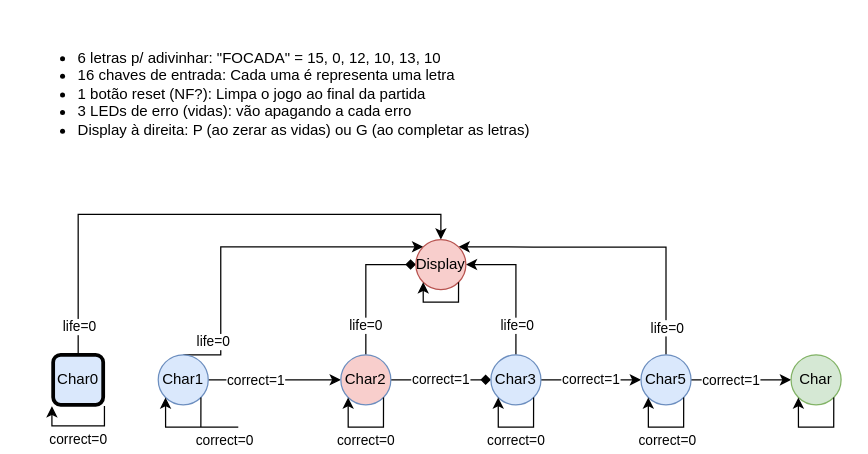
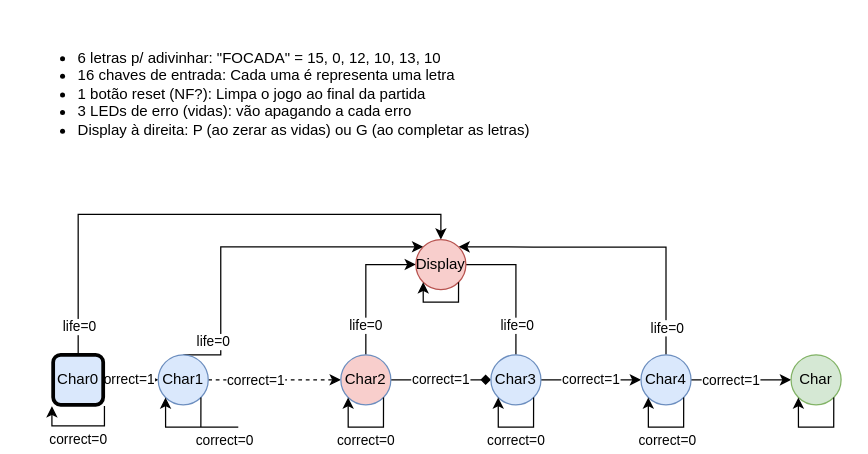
edge "Char2" -> "Display": arrowhead diamond -> classic
edge "Char3" -> "Display": arrowhead classic -> none
node "Char5": label "Char5" -> "Char4"
edge "Char0" -> "Char1": added, label "correct=1"
edge "Char1" -> "Char2": style solid -> dashed
